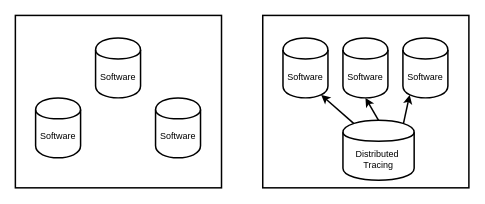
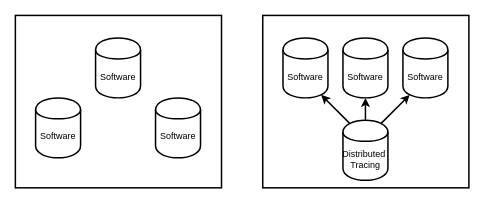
node "Distributed Tracing": size 71x60 -> 45x60
